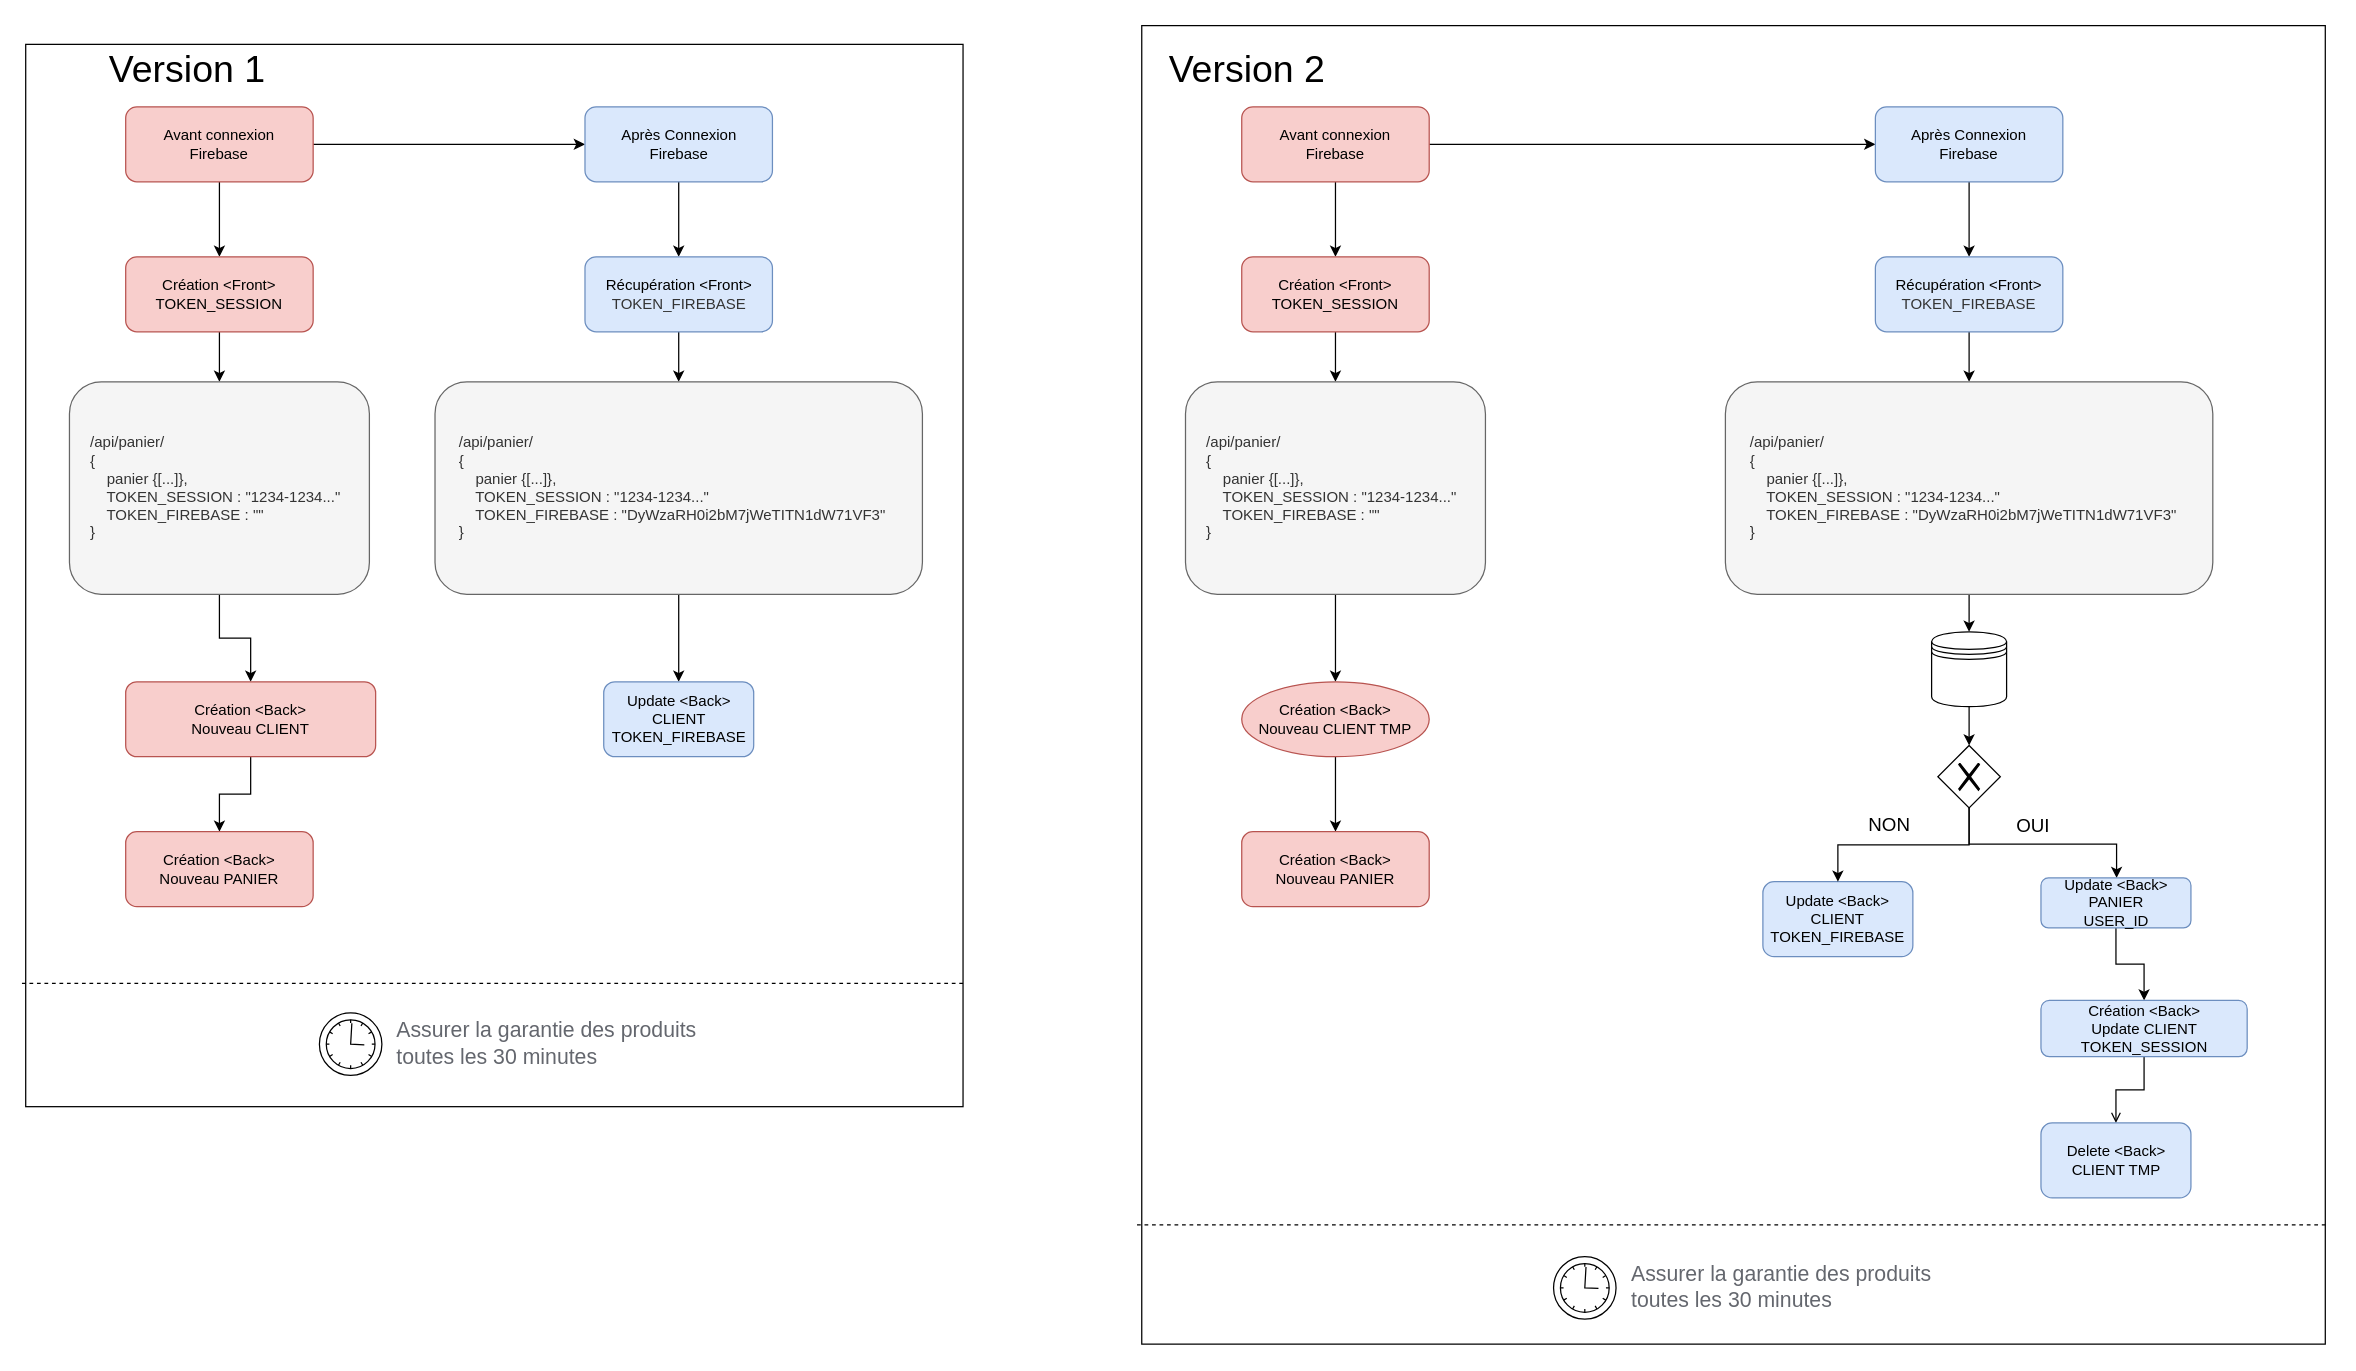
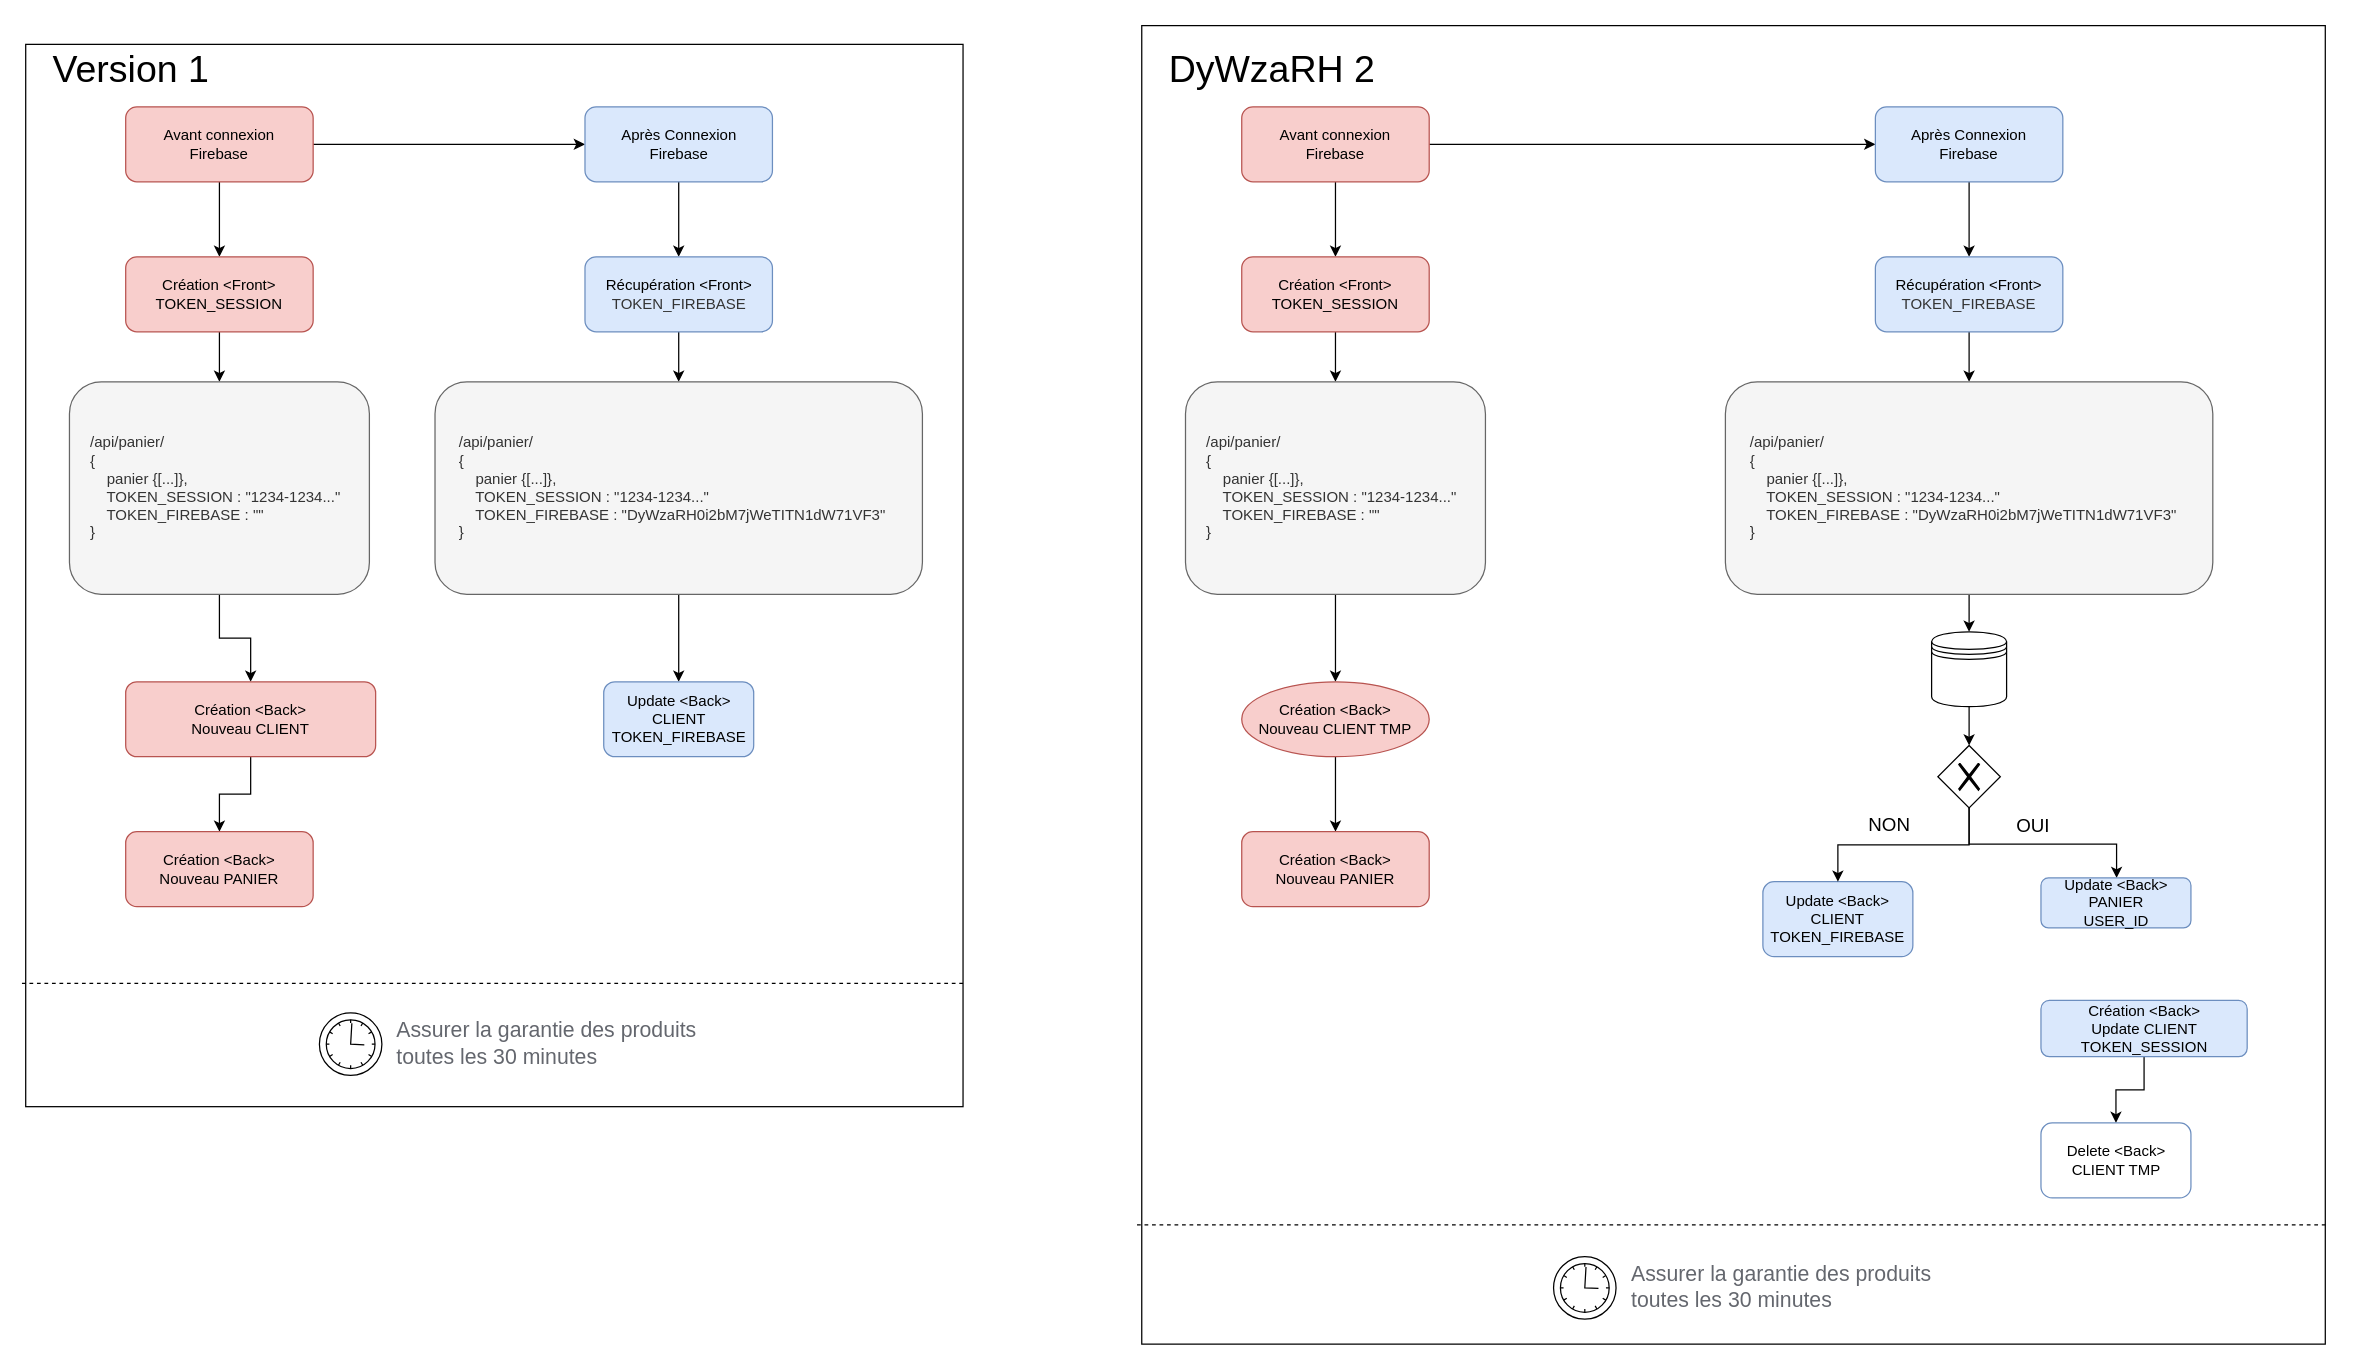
node "Version 1": moved (344, 69) -> (288, 69)
node "Version 2": label "Version 2" -> "DyWzaRH 2"
edge "Update <Back> PANIER USER_ID" -> "Création <Back> Update CLIENT TOKEN_SESSION": removed
edge "Création <Back> Update CLIENT TOKEN_SESSION" -> "Delete <Back> CLIENT TMP": arrowhead open -> classic
node "Delete <Back> CLIENT TMP": fillcolor #dae8fc -> #ffffff
